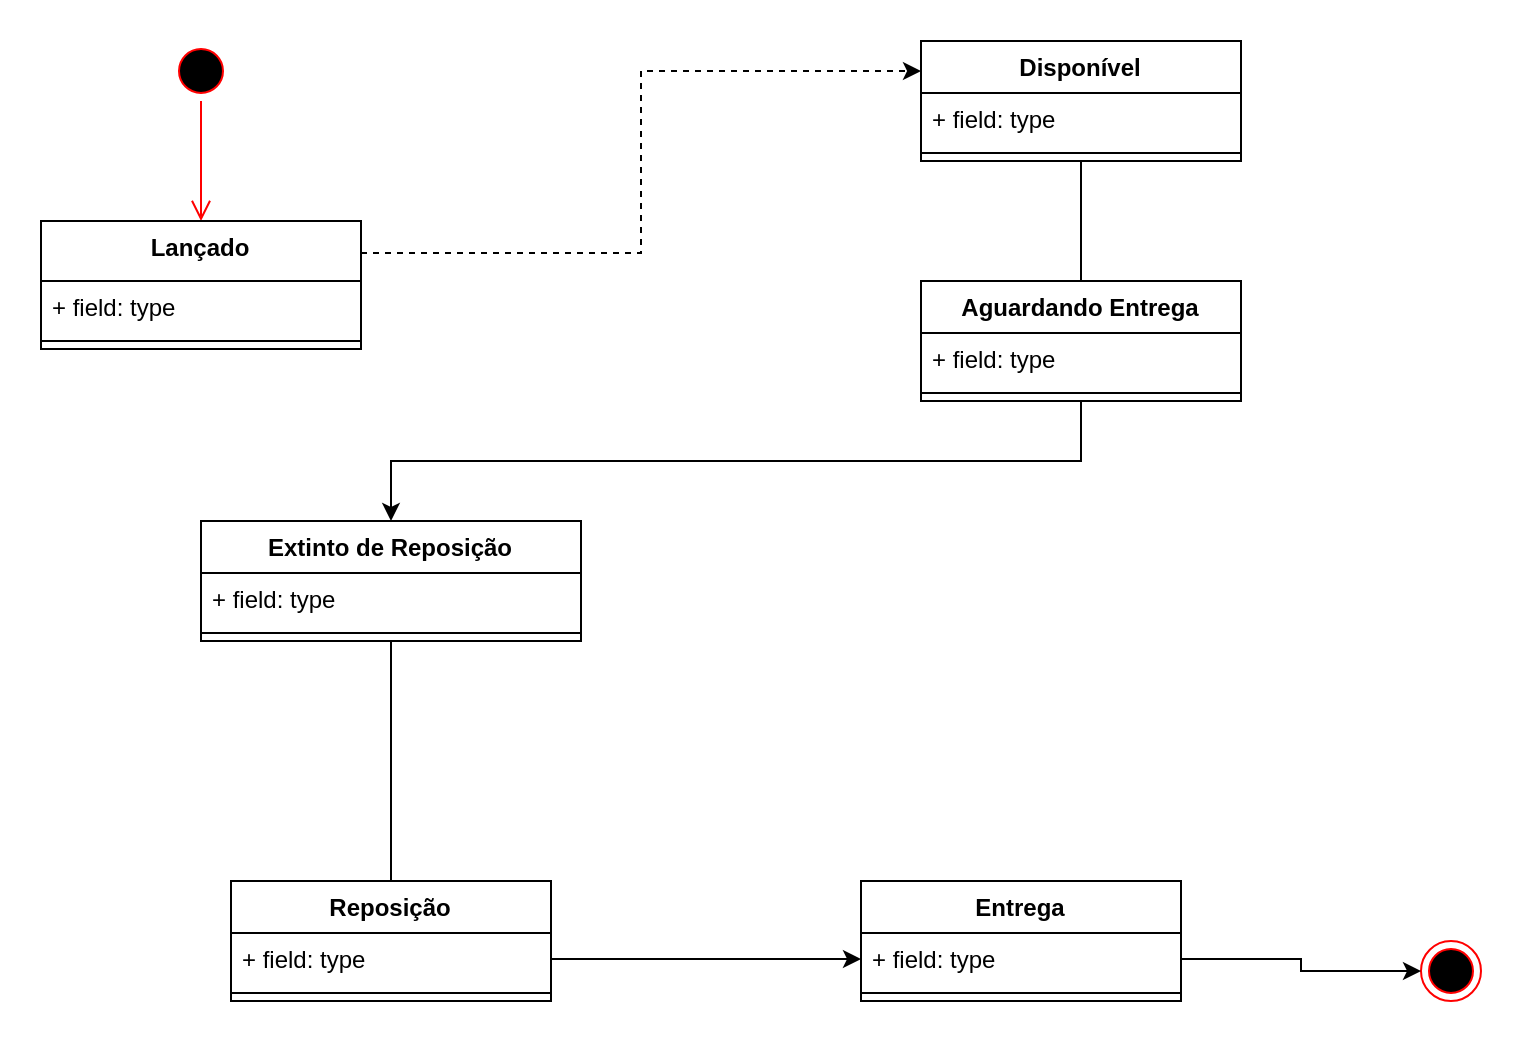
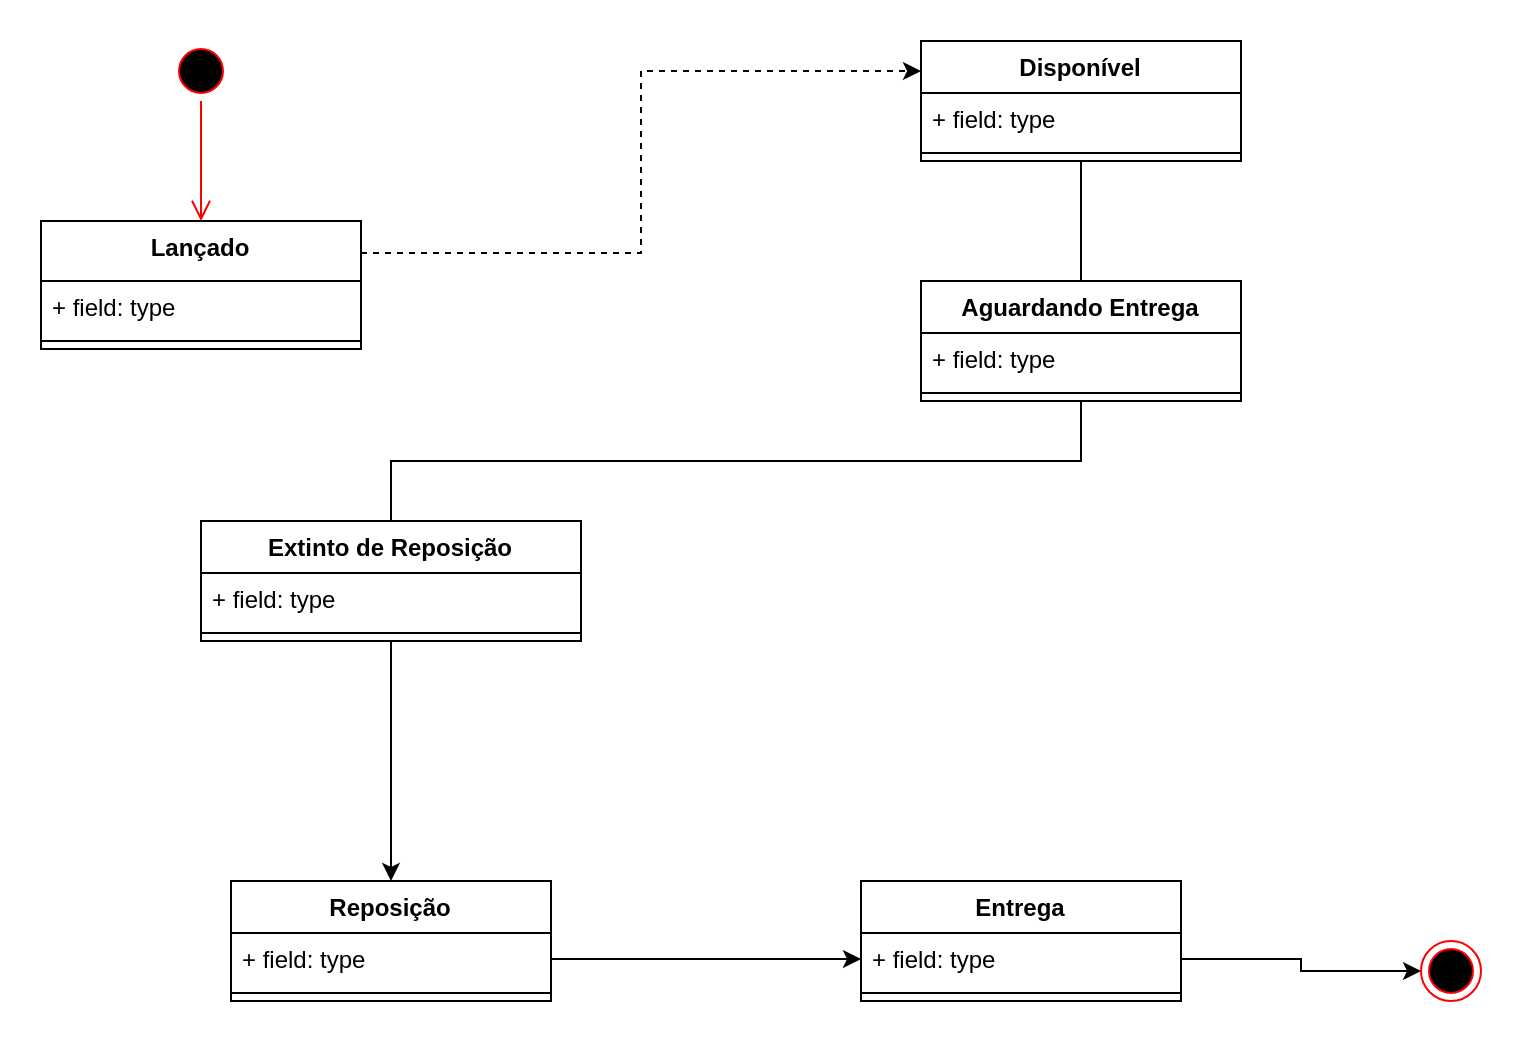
edge "Aguardando Entrega" -> "Extinto de Reposição": arrowhead classic -> none
edge "Extinto de Reposição" -- "Reposição": arrowhead none -> classic
